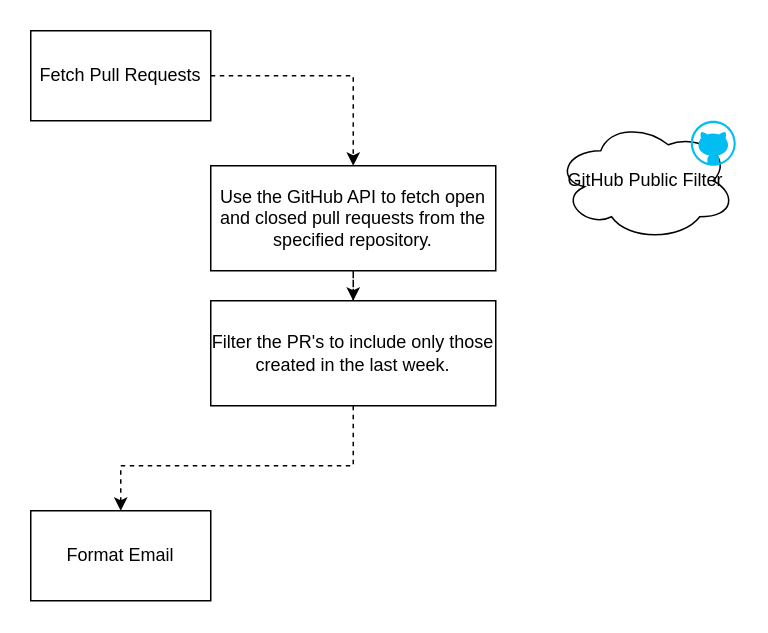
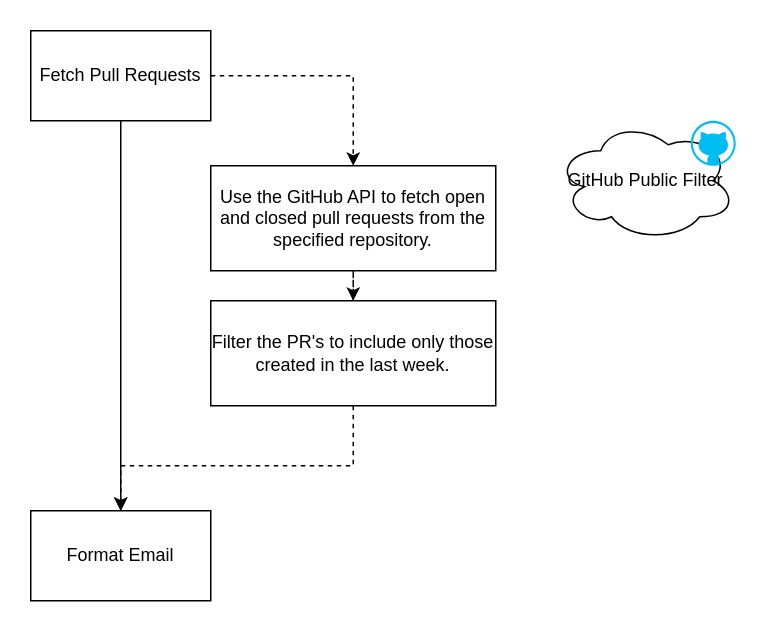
edge "Fetch Pull Requests" -> "Format Email": added
